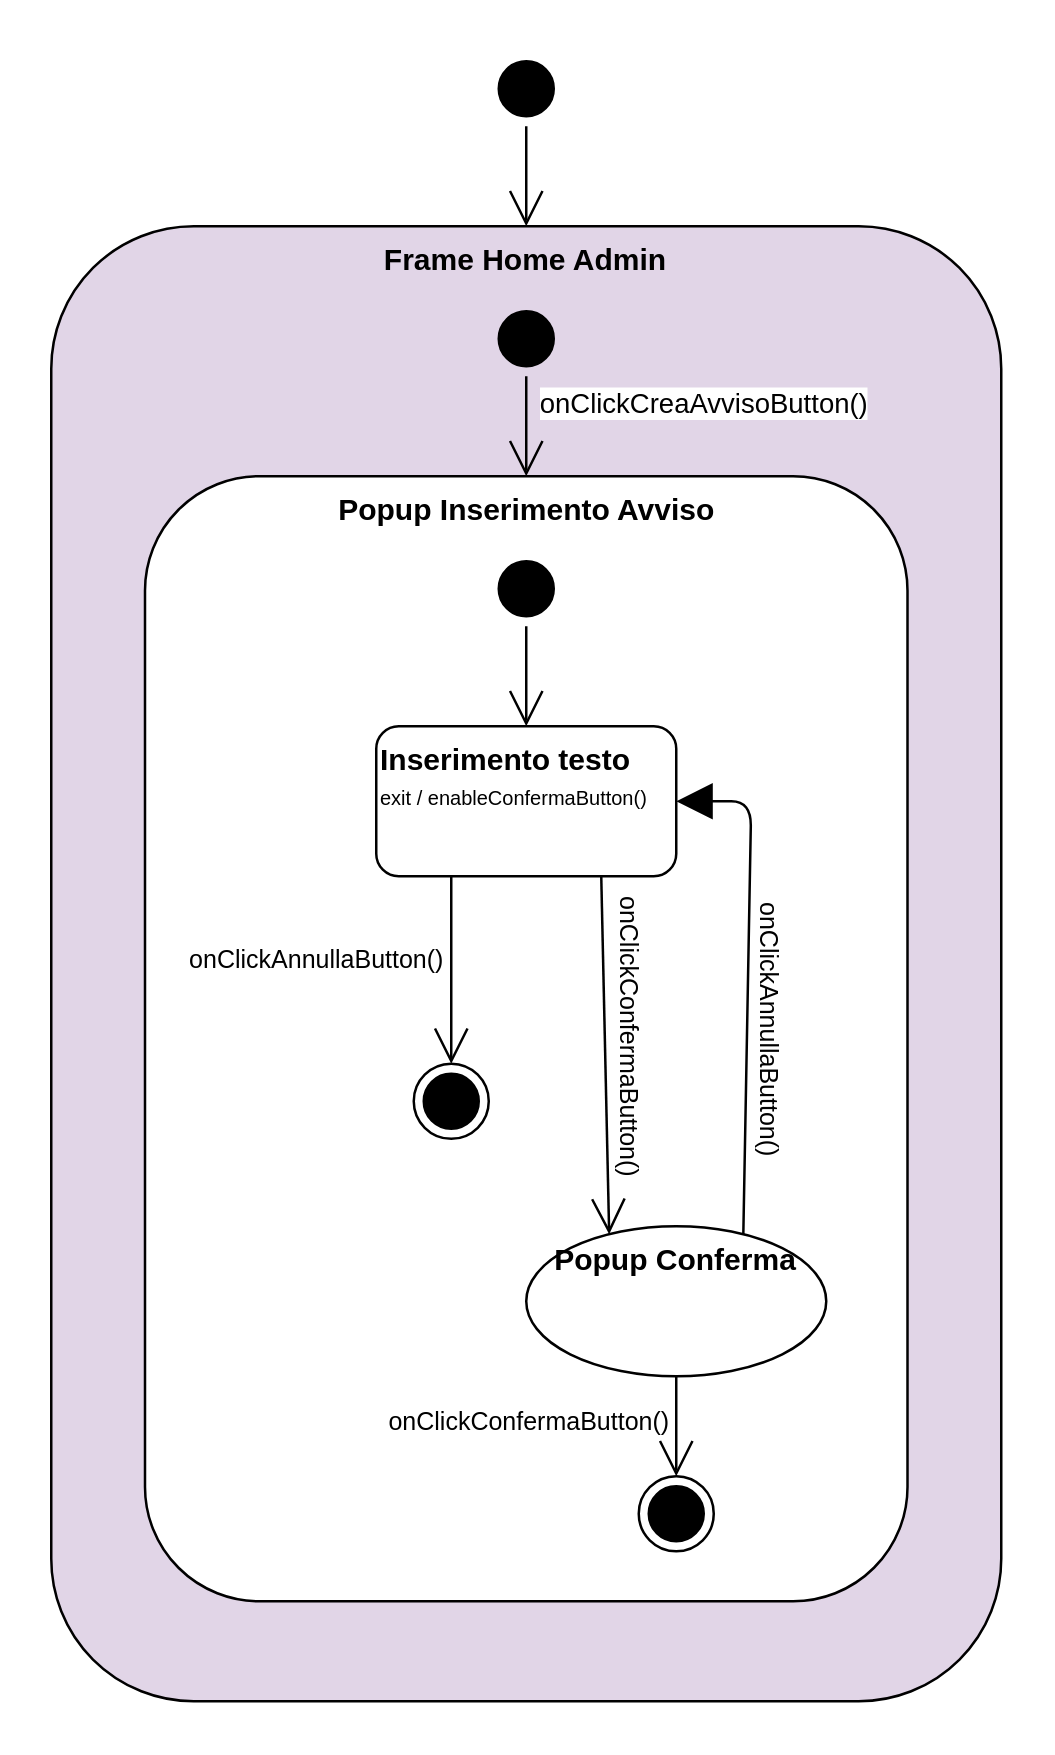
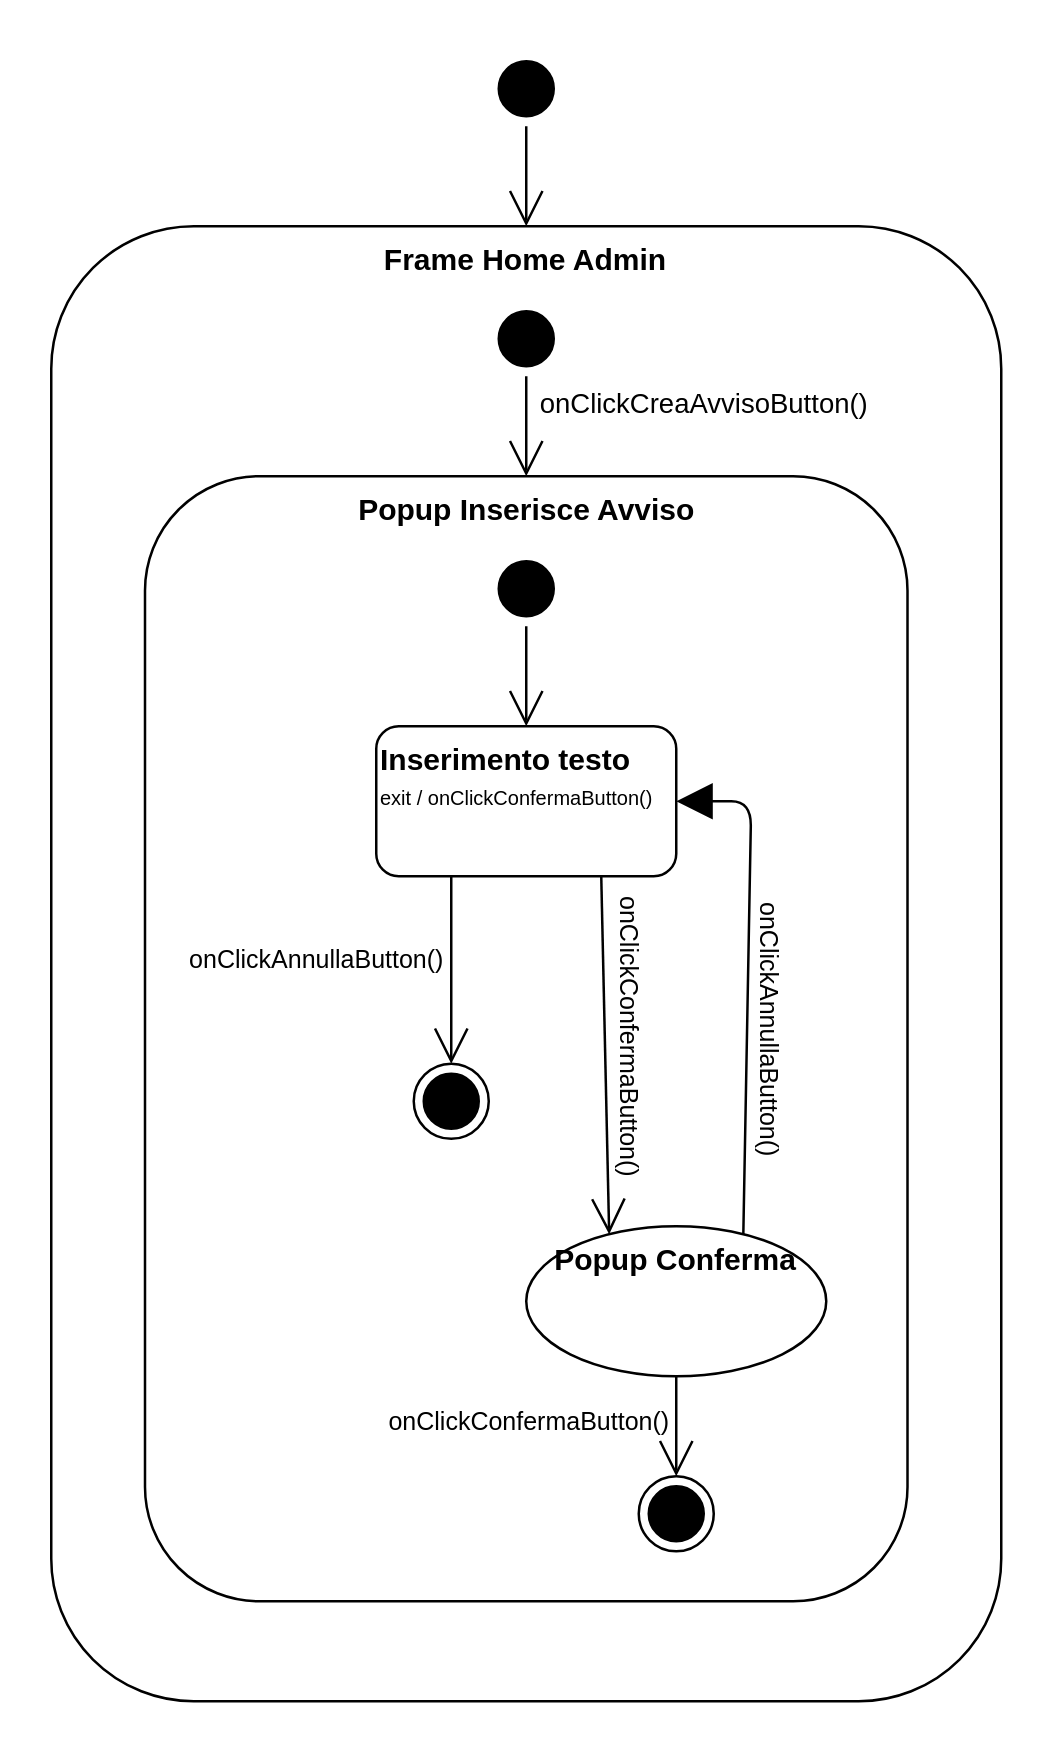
node "Frame Home Admin": fillcolor #e1d5e7 -> #ffffff
node "Popup Inserimento Avviso": label "Popup Inserimento Avviso" -> "Popup Inserisce Avviso"
node "Inserimento testoexit / enableConfermaButton()": label "Inserimento testoexit / enableConfermaButton()" -> "Inserimento testoexit / onClickConfermaButton()"
